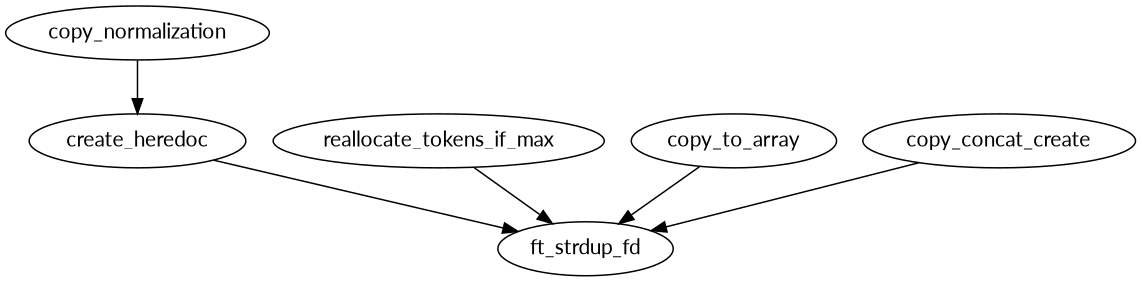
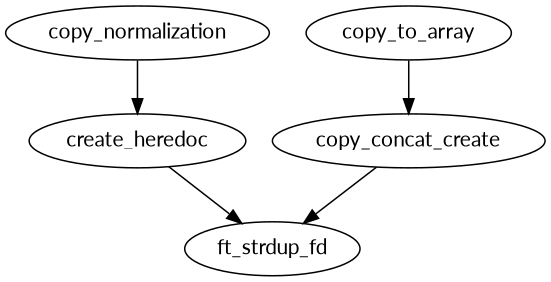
node "reallocate_tokens_if_max": removed
edge "copy_to_array" -> "ft_strdup_fd": now "copy_to_array" -> "copy_concat_create"
